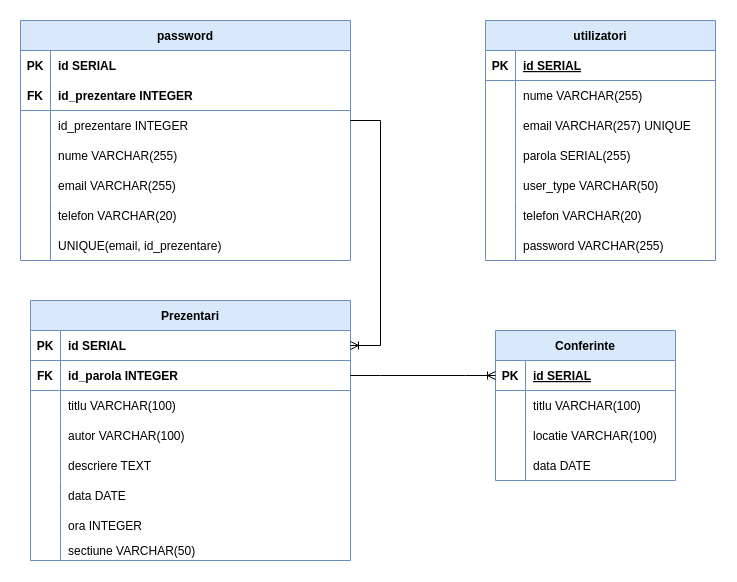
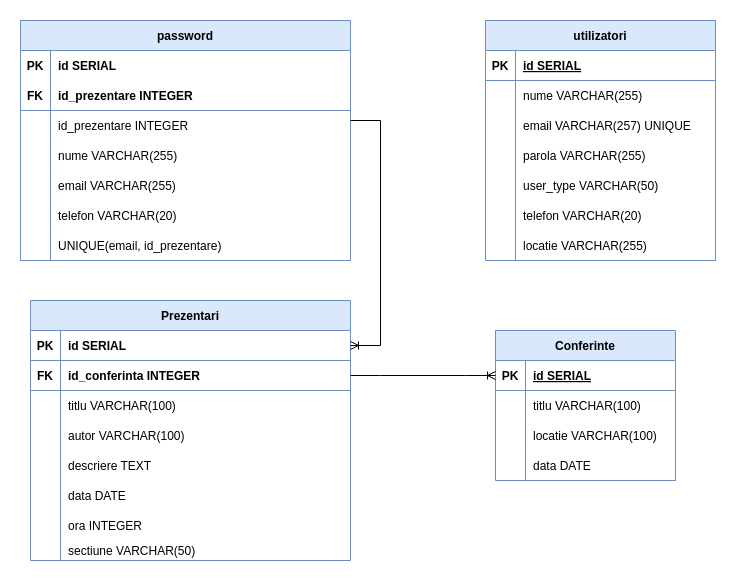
node "parola SERIAL(255)": label "parola SERIAL(255)" -> "parola VARCHAR(255)"
node "password VARCHAR(255)": label "password VARCHAR(255)" -> "locatie VARCHAR(255)"
node "id_parola INTEGER": label "id_parola INTEGER" -> "id_conferinta INTEGER"
